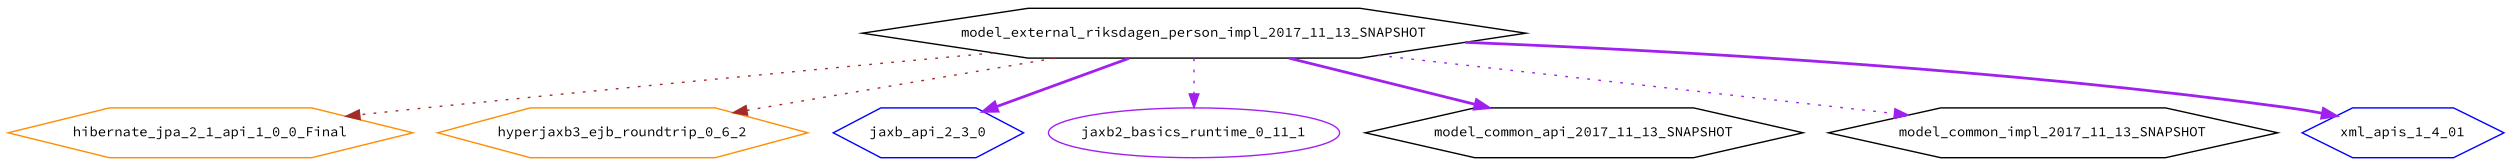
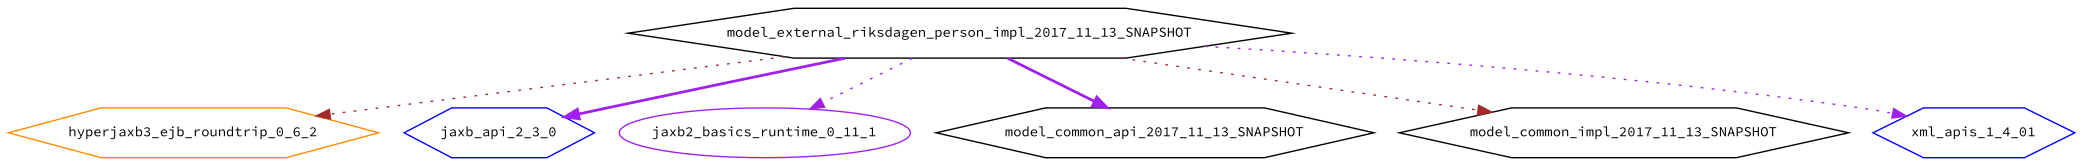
edge "model_external_riksdagen_person_impl_2017_11_13_SNAPSHOT" -> "xml_apis_1_4_01": style bold -> dotted
edge "model_external_riksdagen_person_impl_2017_11_13_SNAPSHOT" -> "model_common_impl_2017_11_13_SNAPSHOT": color purple -> brown
node "hibernate_jpa_2_1_api_1_0_0_Final": removed
